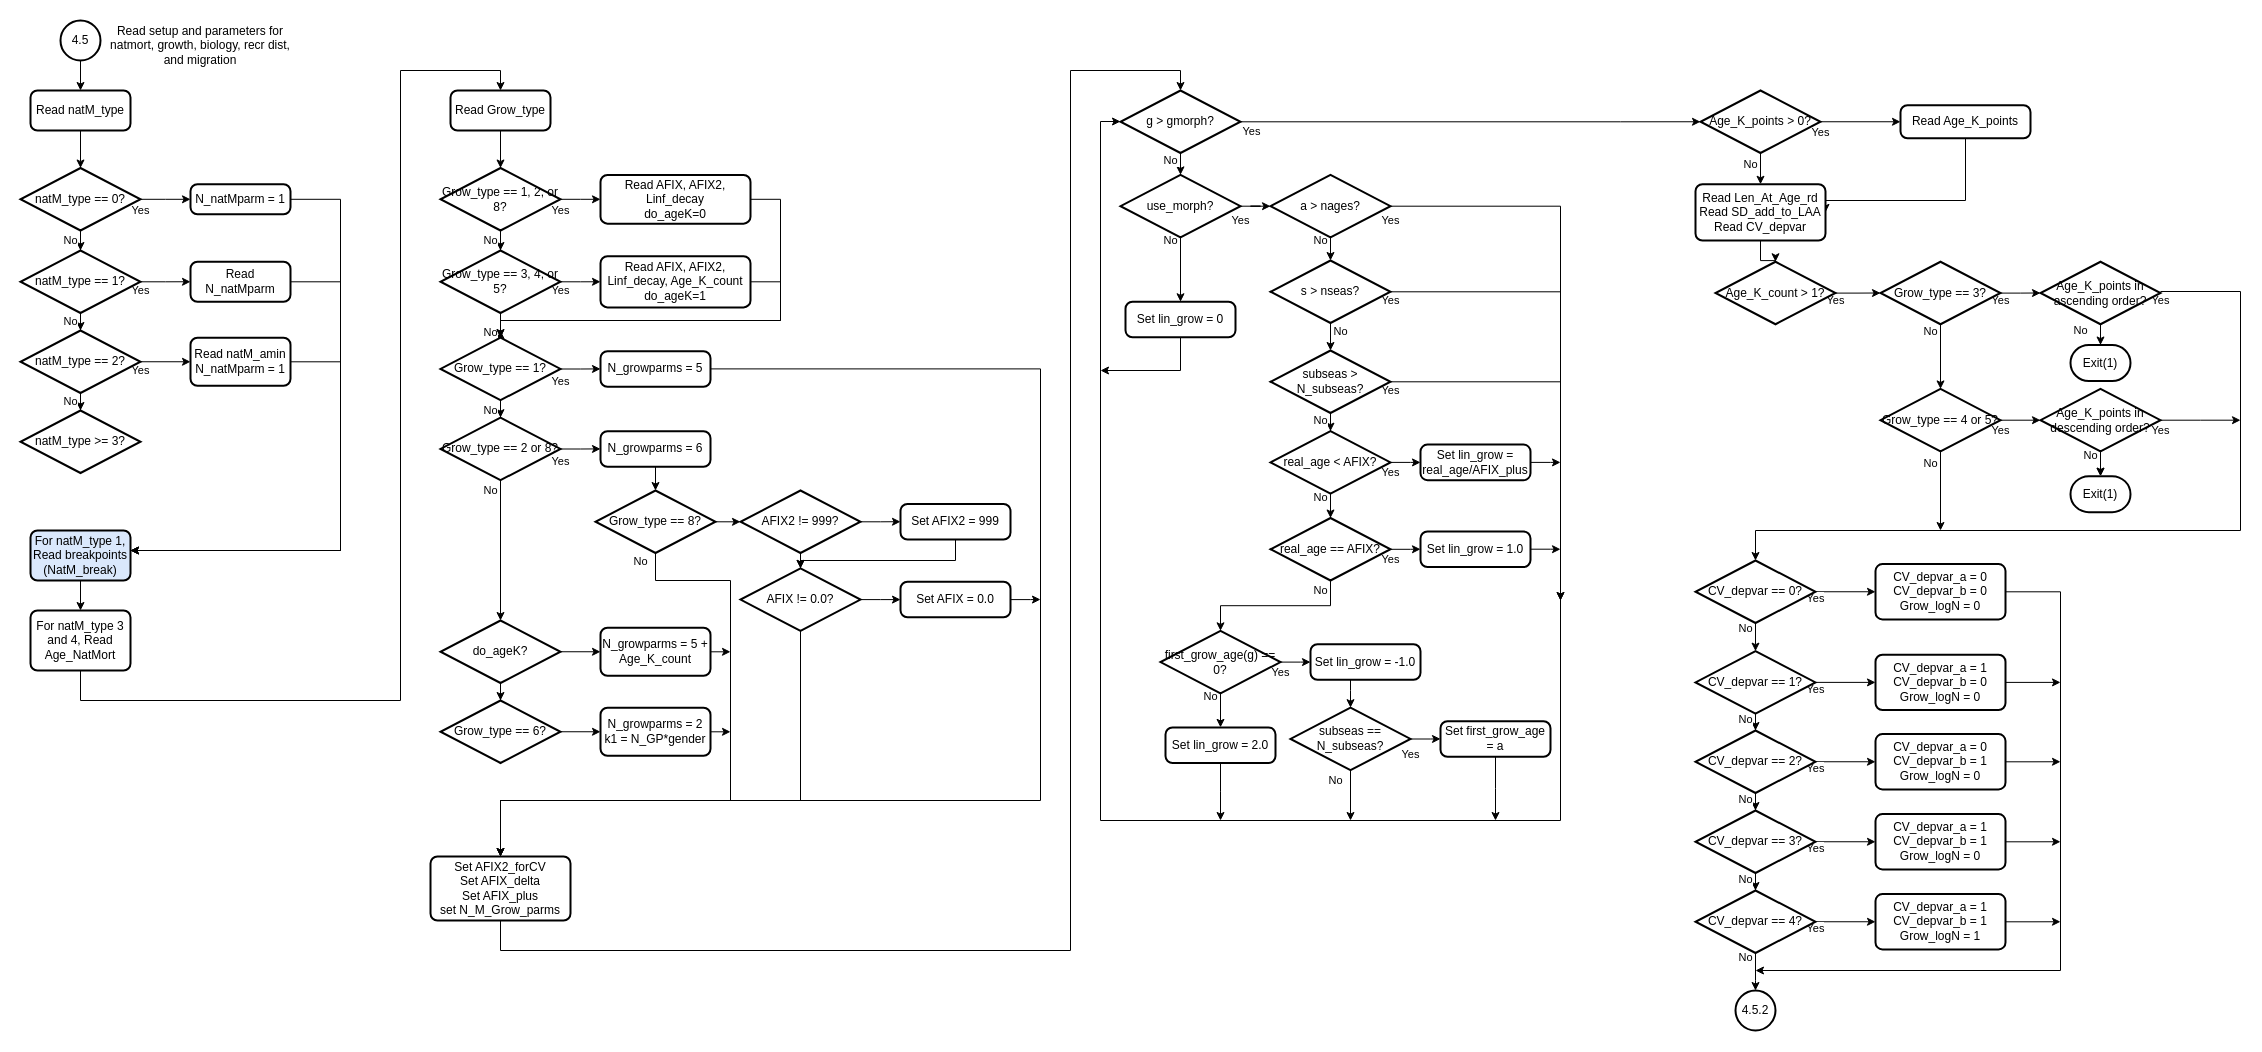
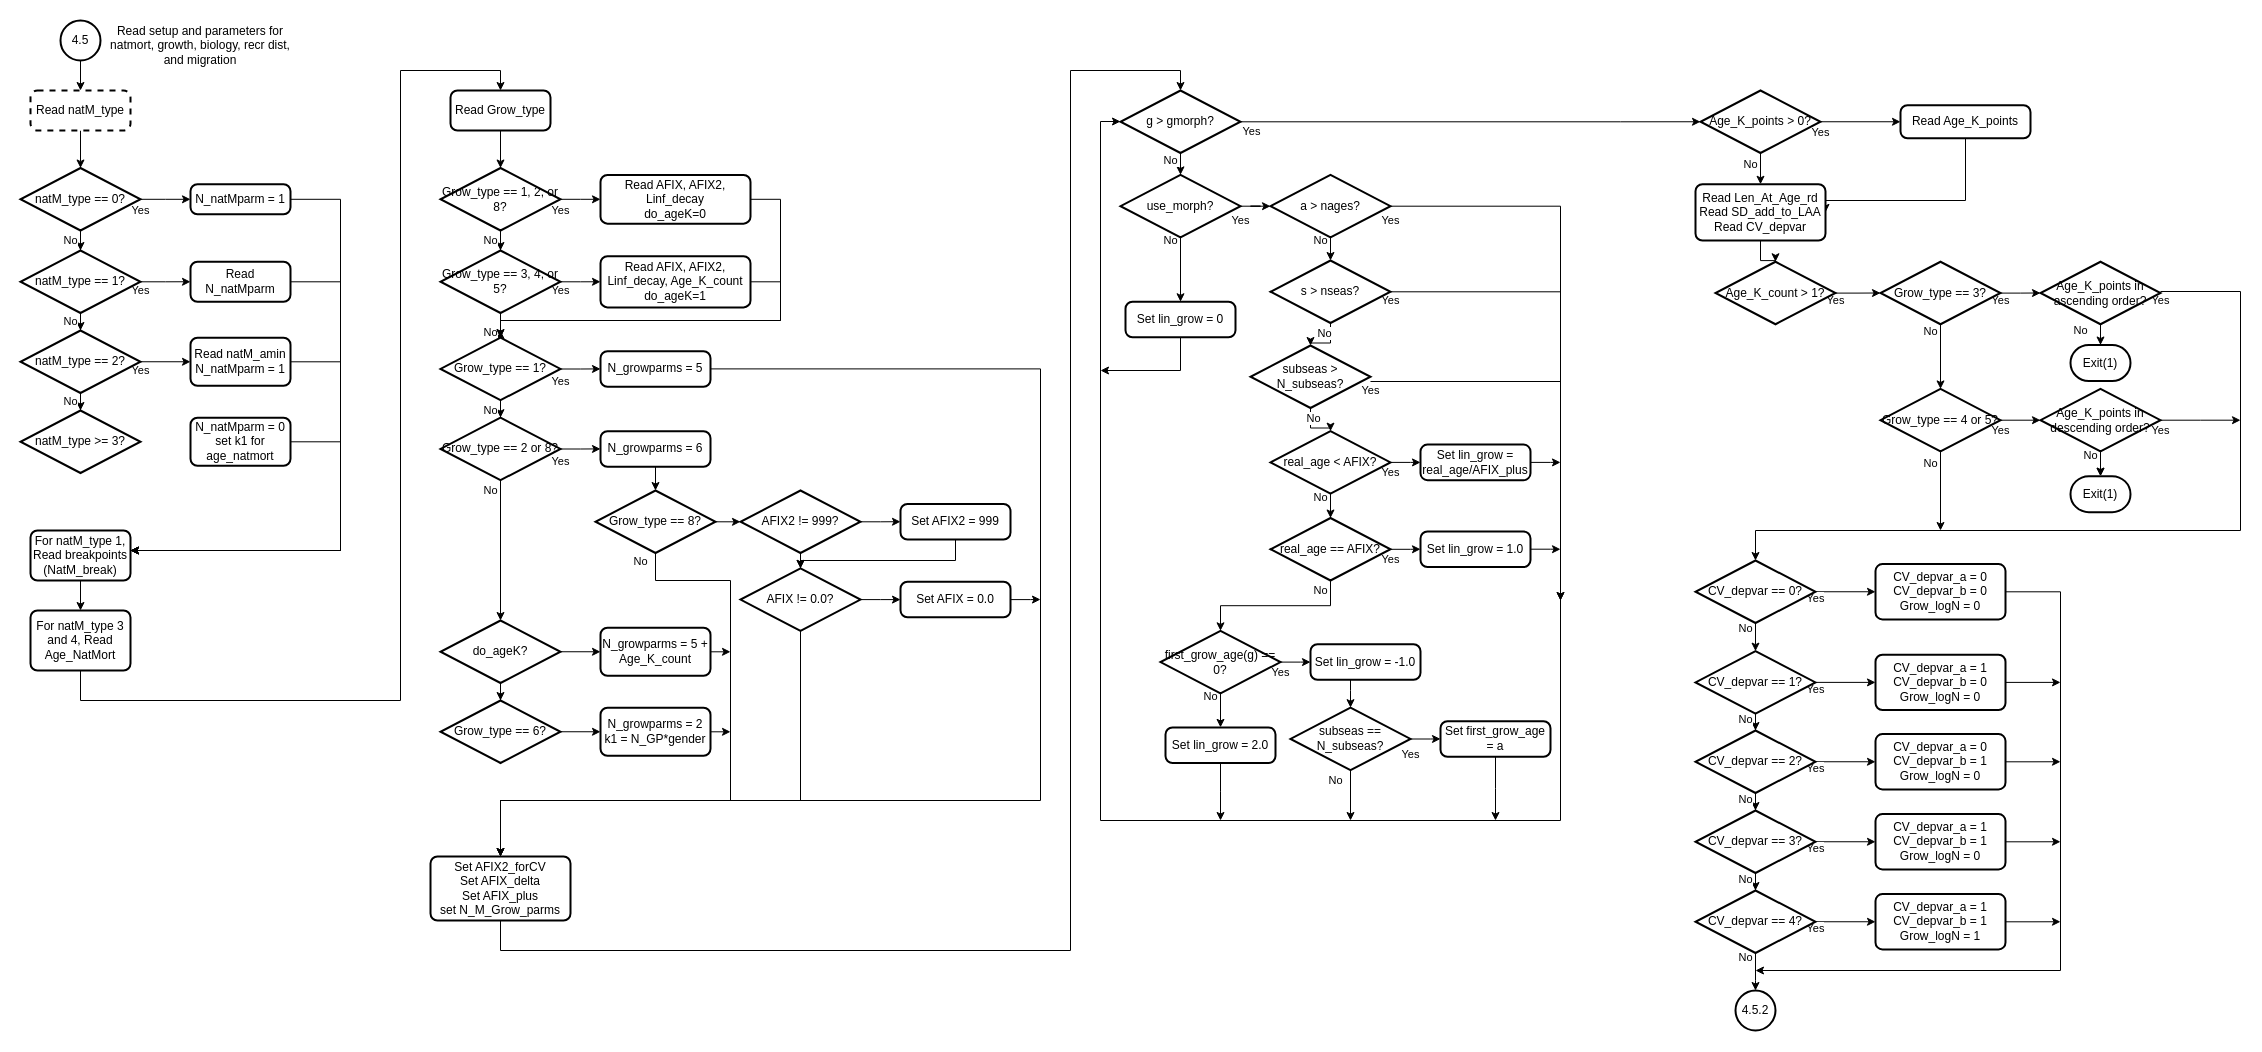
node "Read natM_type": style solid -> dashed
node "subseas > N_subseas?": moved (1331, 382) -> (1311, 377)
node "N_natMparm = 0 set k1 for age_natmort": added
edge "N_natMparm = 0 set k1 for age_natmort" -> "For natM_type 1, Read breakpoints (NatM_break)": added
node "For natM_type 1, Read breakpoints (NatM_break)": fillcolor #dae8fc -> #ffffff
